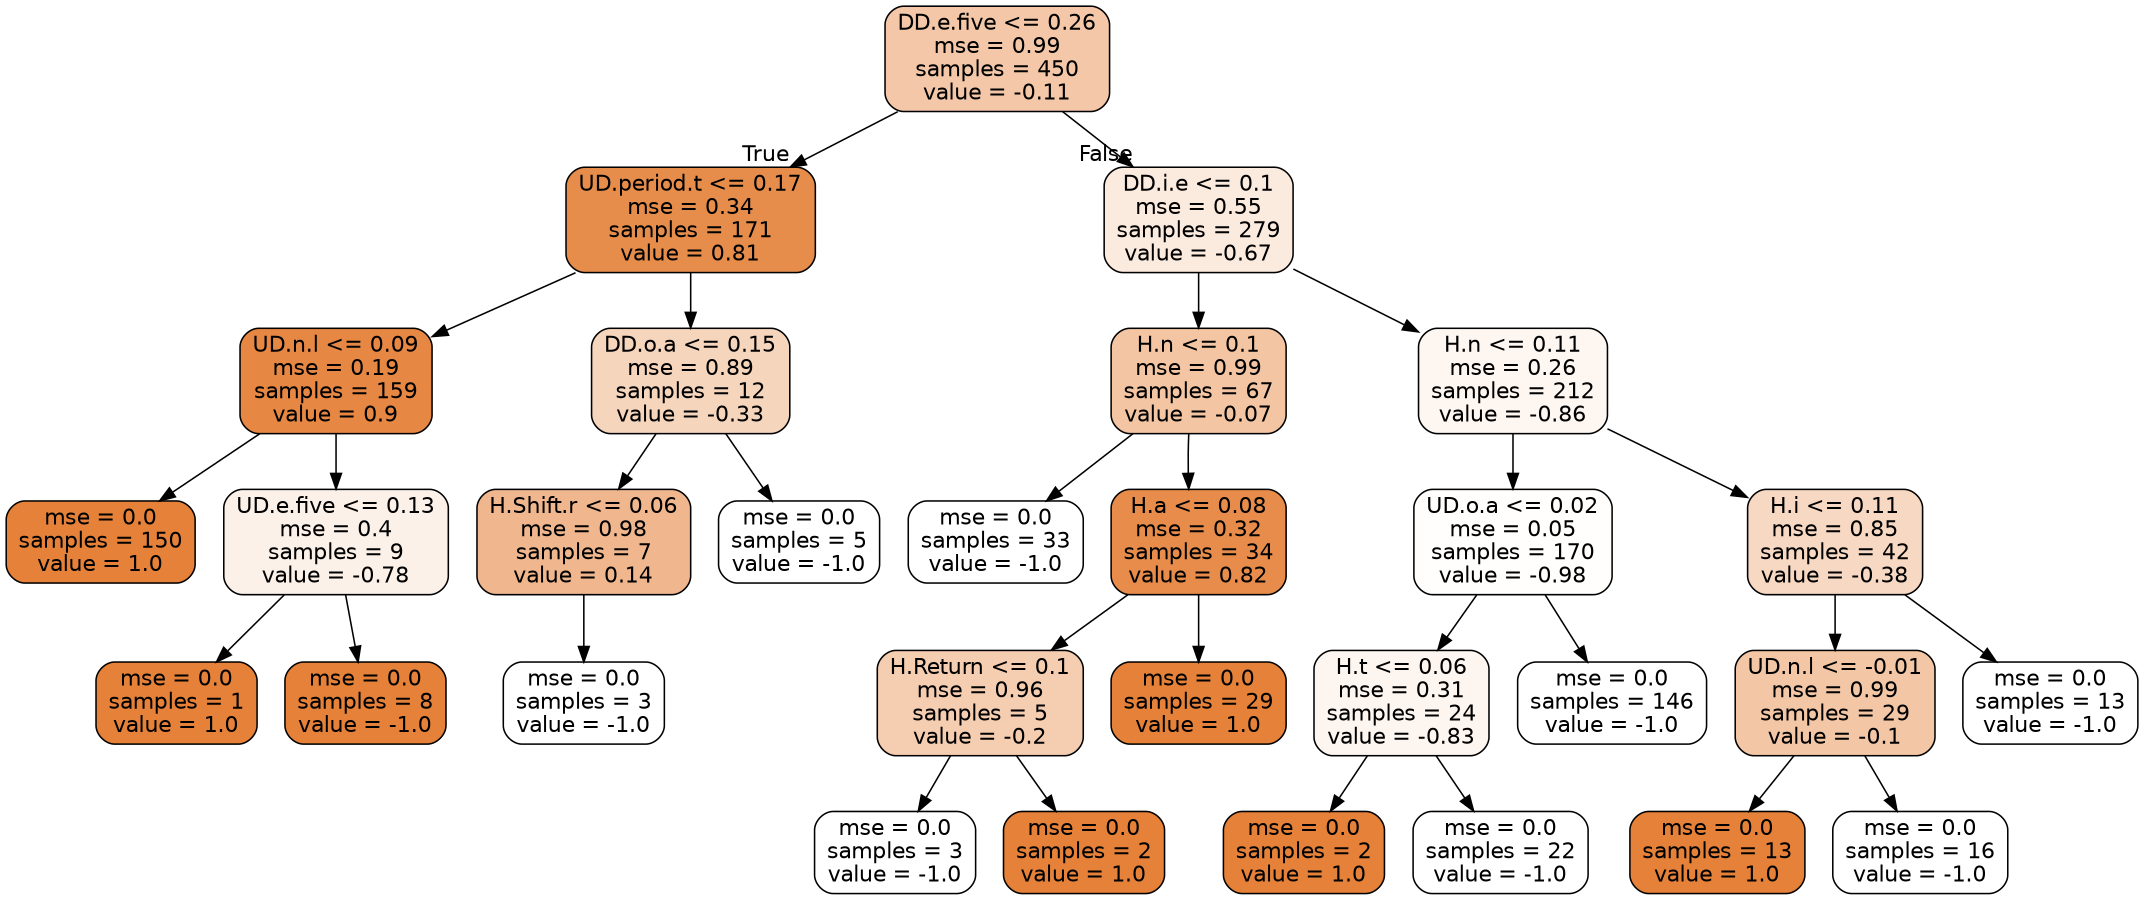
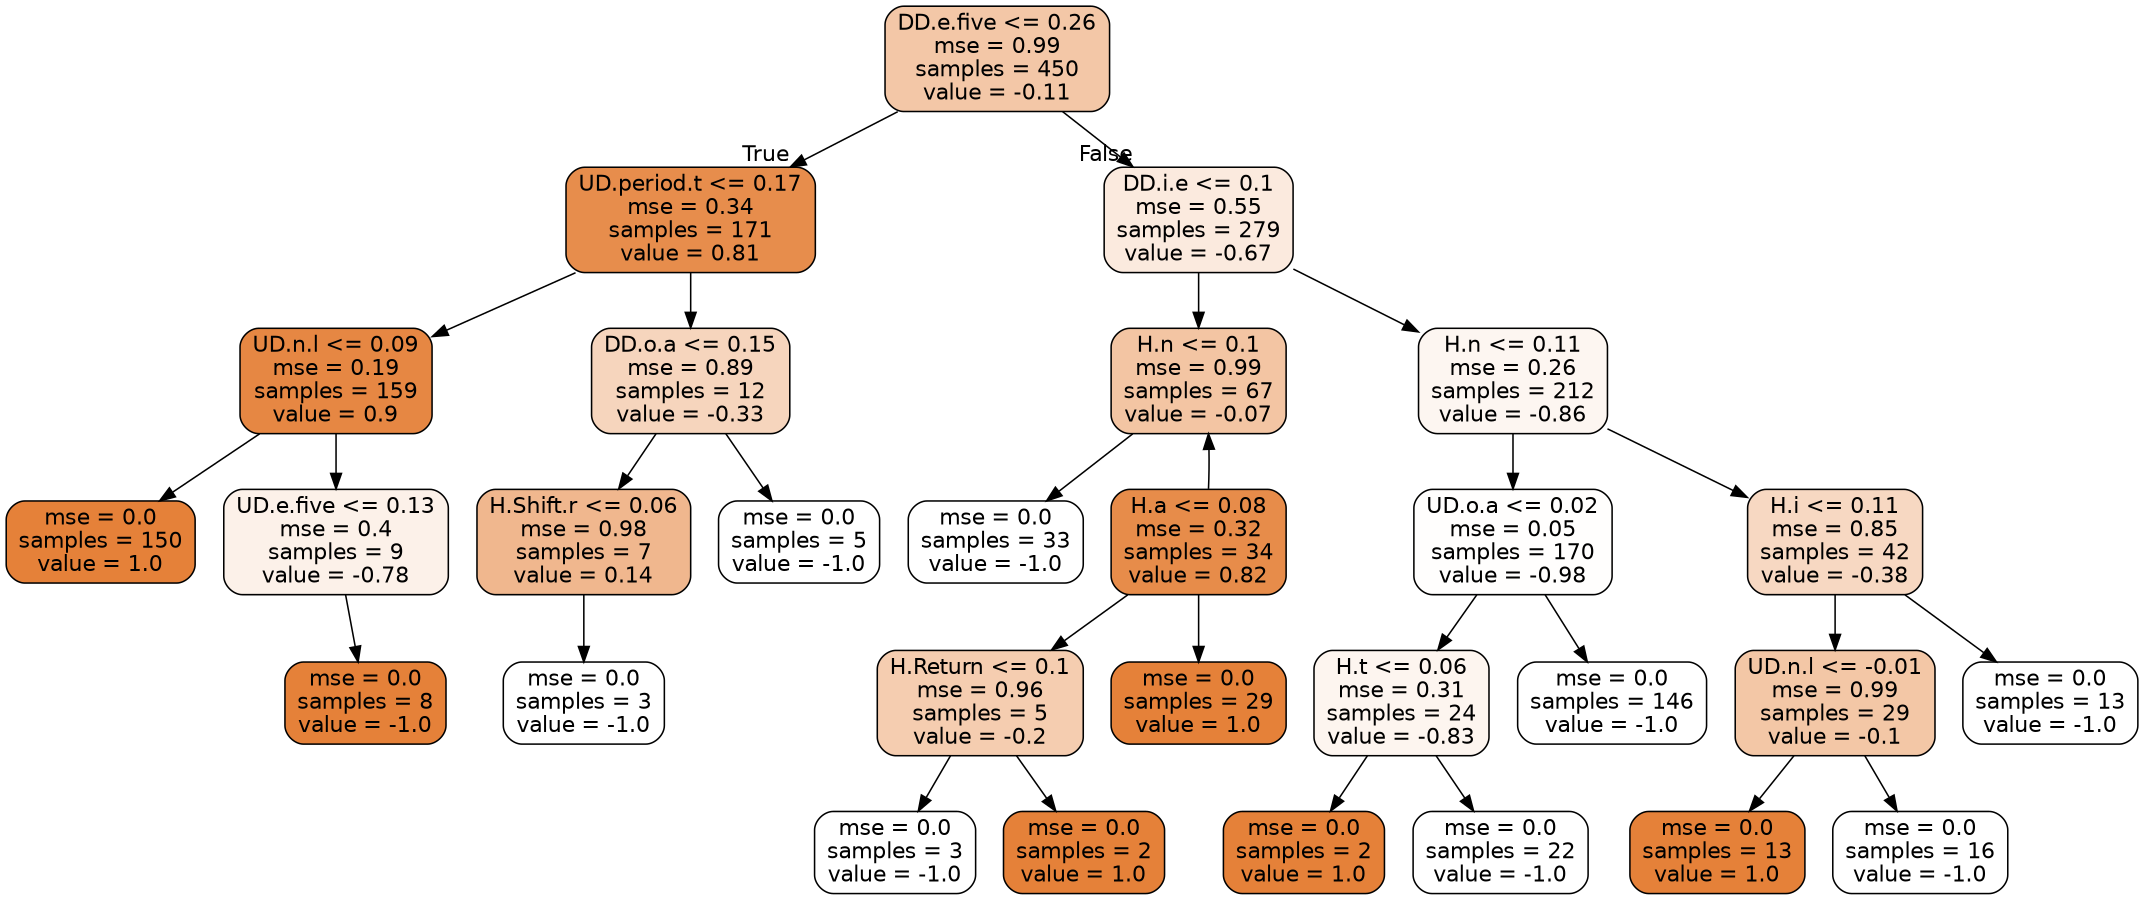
edge "H.n <= 0.1 mse = 0.99 samples = 67 value = -0.07" -> "H.a <= 0.08 mse = 0.32 samples = 34 value = 0.82": reversed
node "mse = 0.0 samples = 1 value = 1.0": removed
